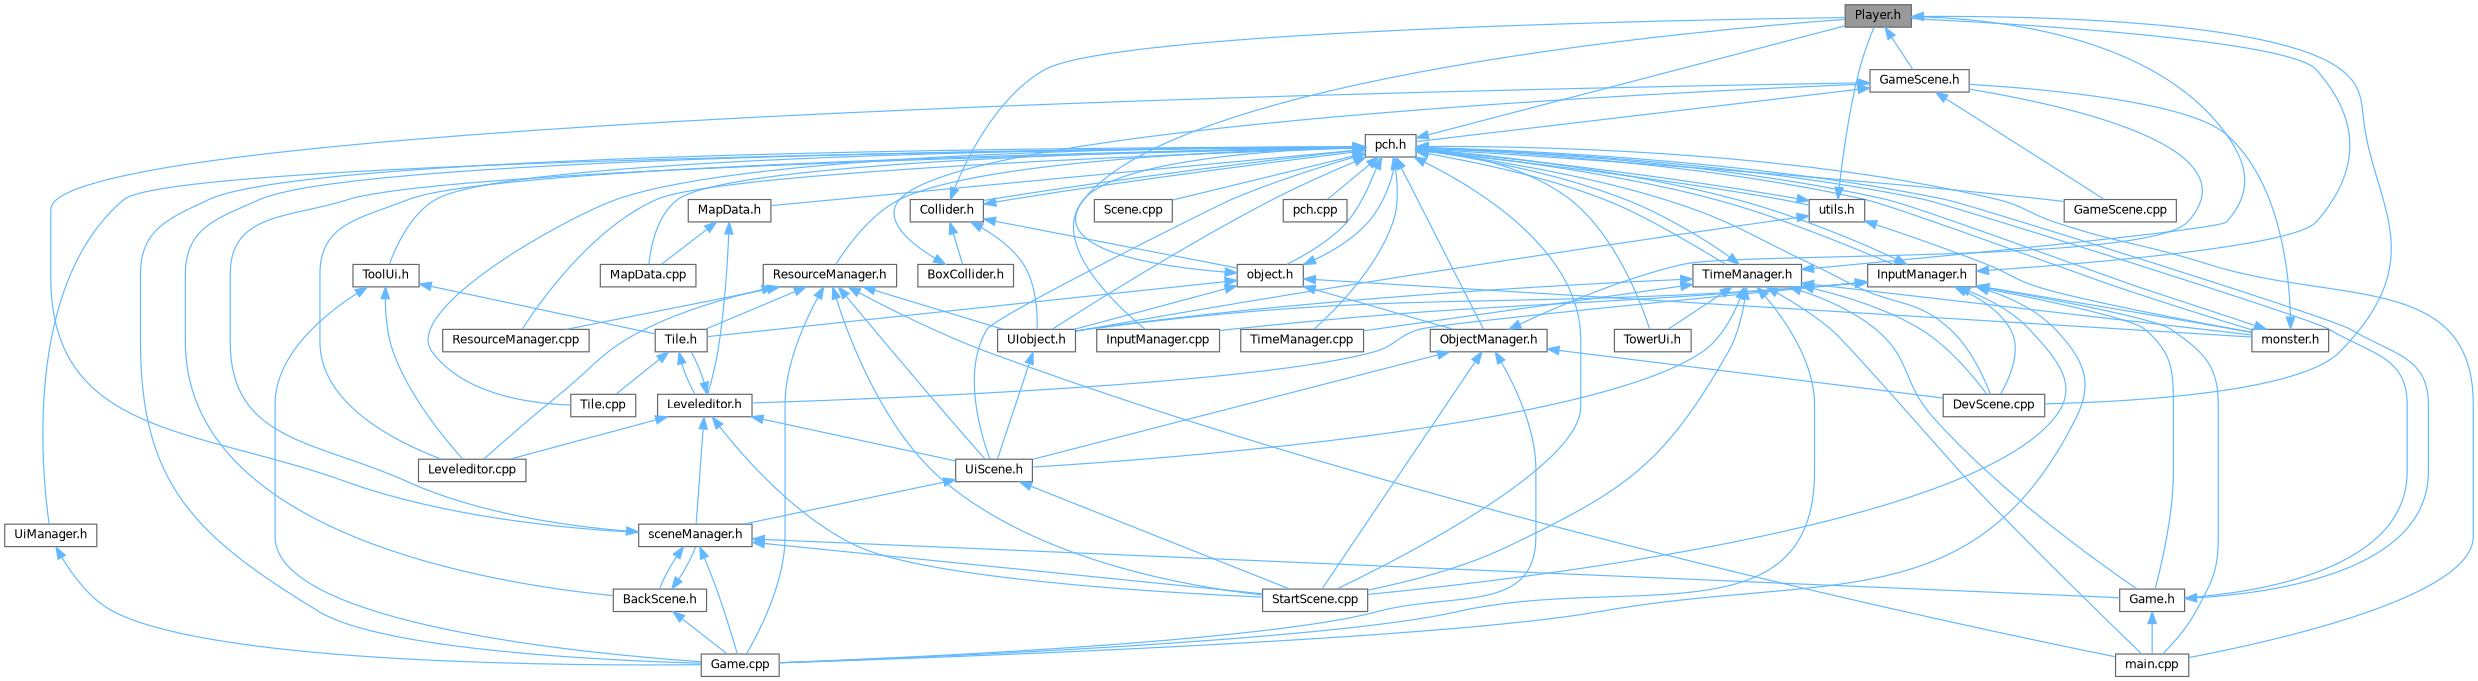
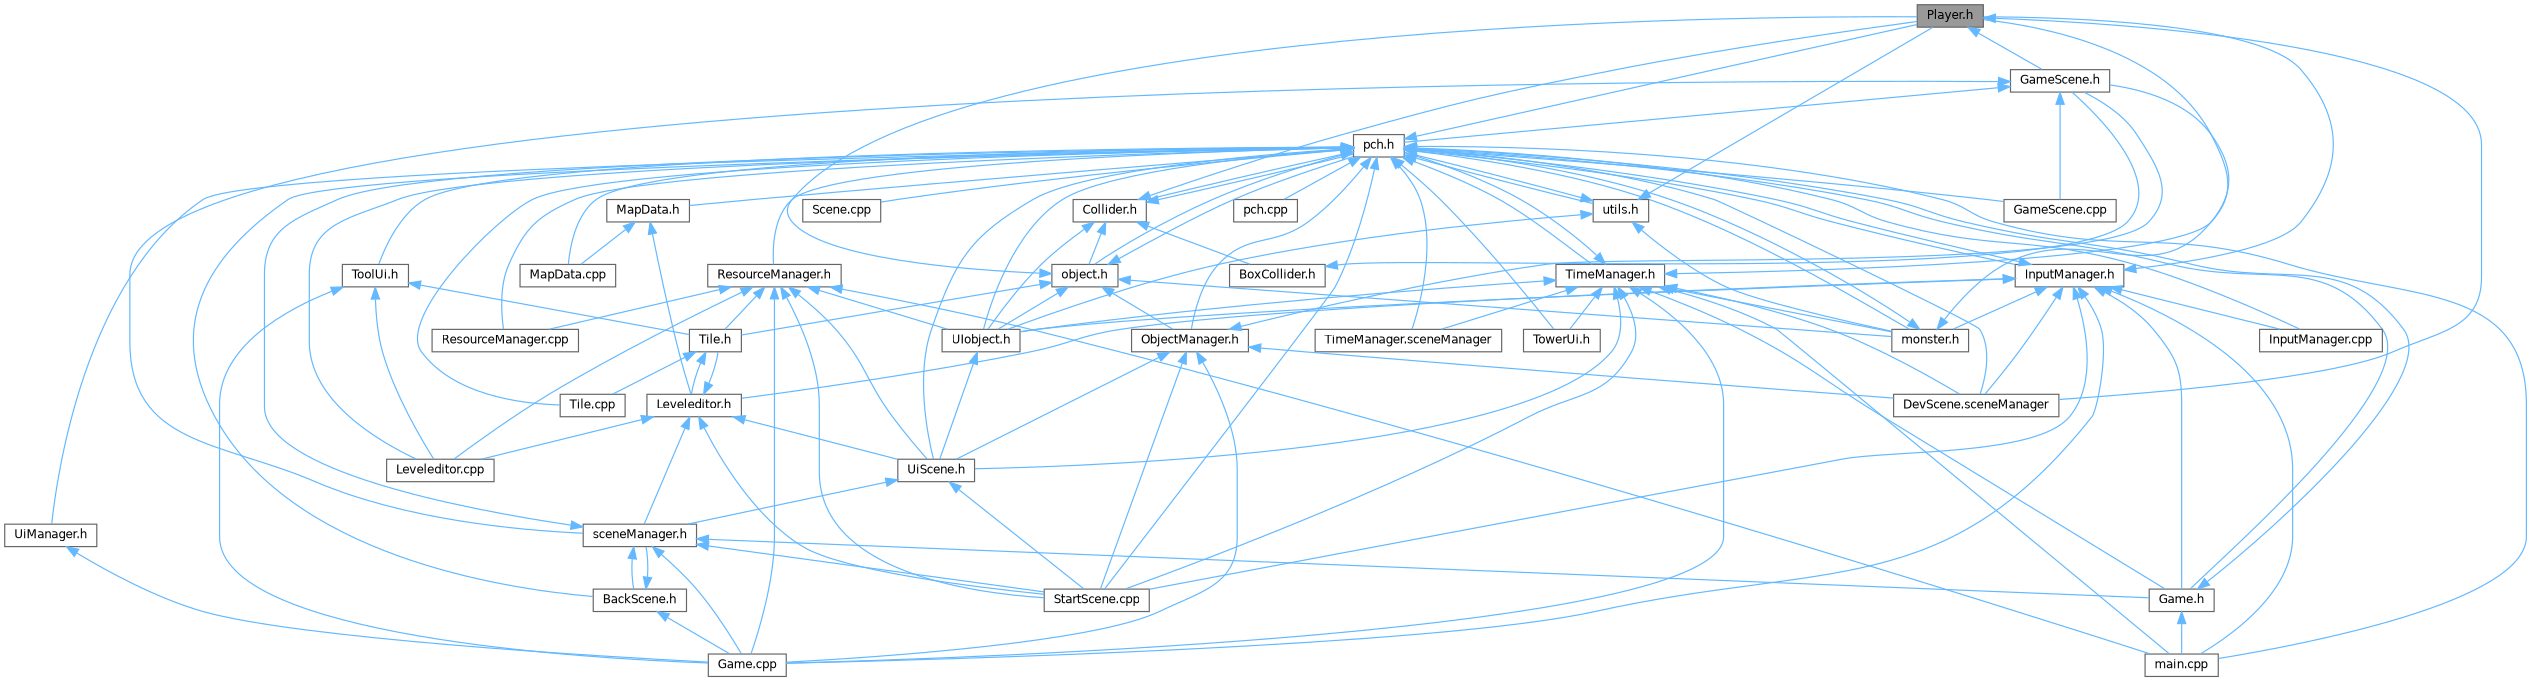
edge "Game.cpp" -> "pch.h": removed
node "TimeManager.cpp": label "TimeManager.cpp" -> "TimeManager.sceneManager"
node "DevScene.cpp": label "DevScene.cpp" -> "DevScene.sceneManager"
